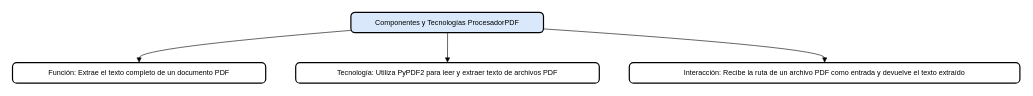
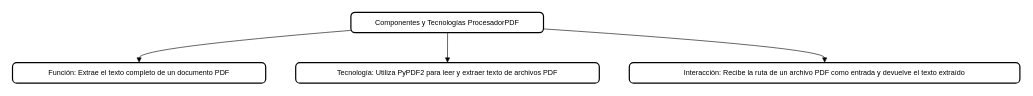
node "Componentes y Tecnologías ProcesadorPDF": fillcolor #dae8fc -> #ffffff
